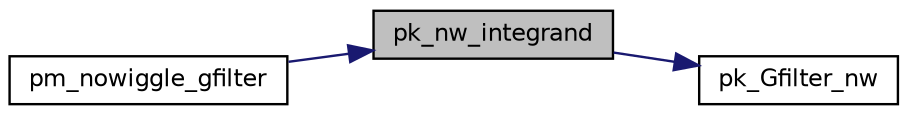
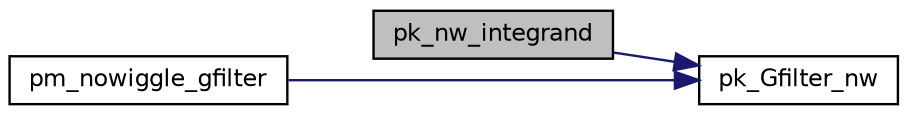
edge "pm_nowiggle_gfilter" -> "pk_nw_integrand": now "pm_nowiggle_gfilter" -> "pk_Gfilter_nw"
